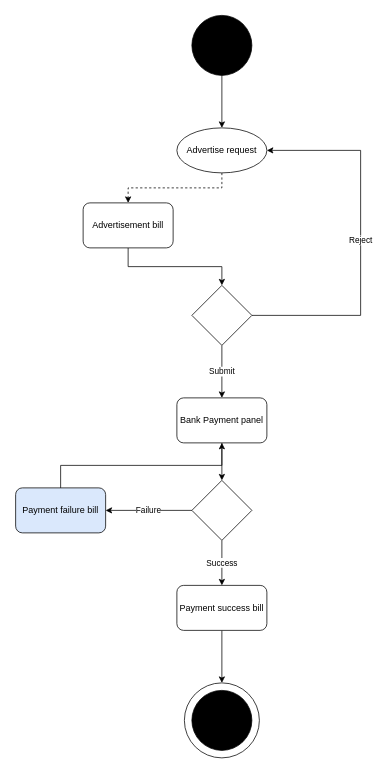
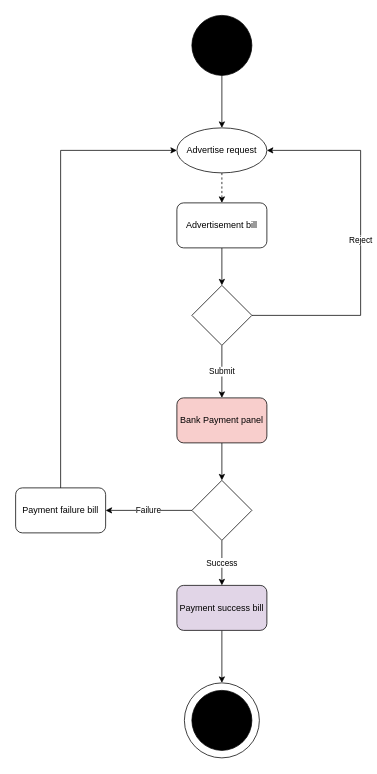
node "Advertisement bill": moved (128, 225) -> (222, 225)
node "Bank Payment panel": fillcolor #ffffff -> #f8cecc
edge "Payment failure bill" -> "Bank Payment panel": now "Payment failure bill" -> "Advertise request"
node "Payment failure bill": fillcolor #dae8fc -> #ffffff
node "Payment success bill": fillcolor #ffffff -> #e1d5e7
